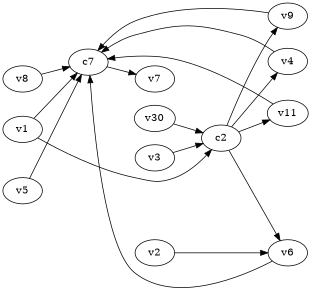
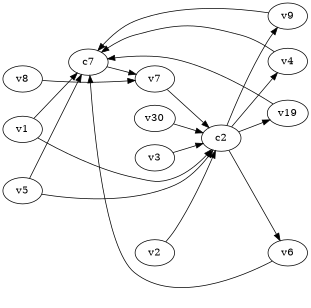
edge "v8" -> "c7": now "v8" -> "v7"
edge "v7" -> "c2": added
node "v11": label "v11" -> "v19"
edge "v5" -> "c2": added
edge "v2" -> "v6": now "v2" -> "c2"
